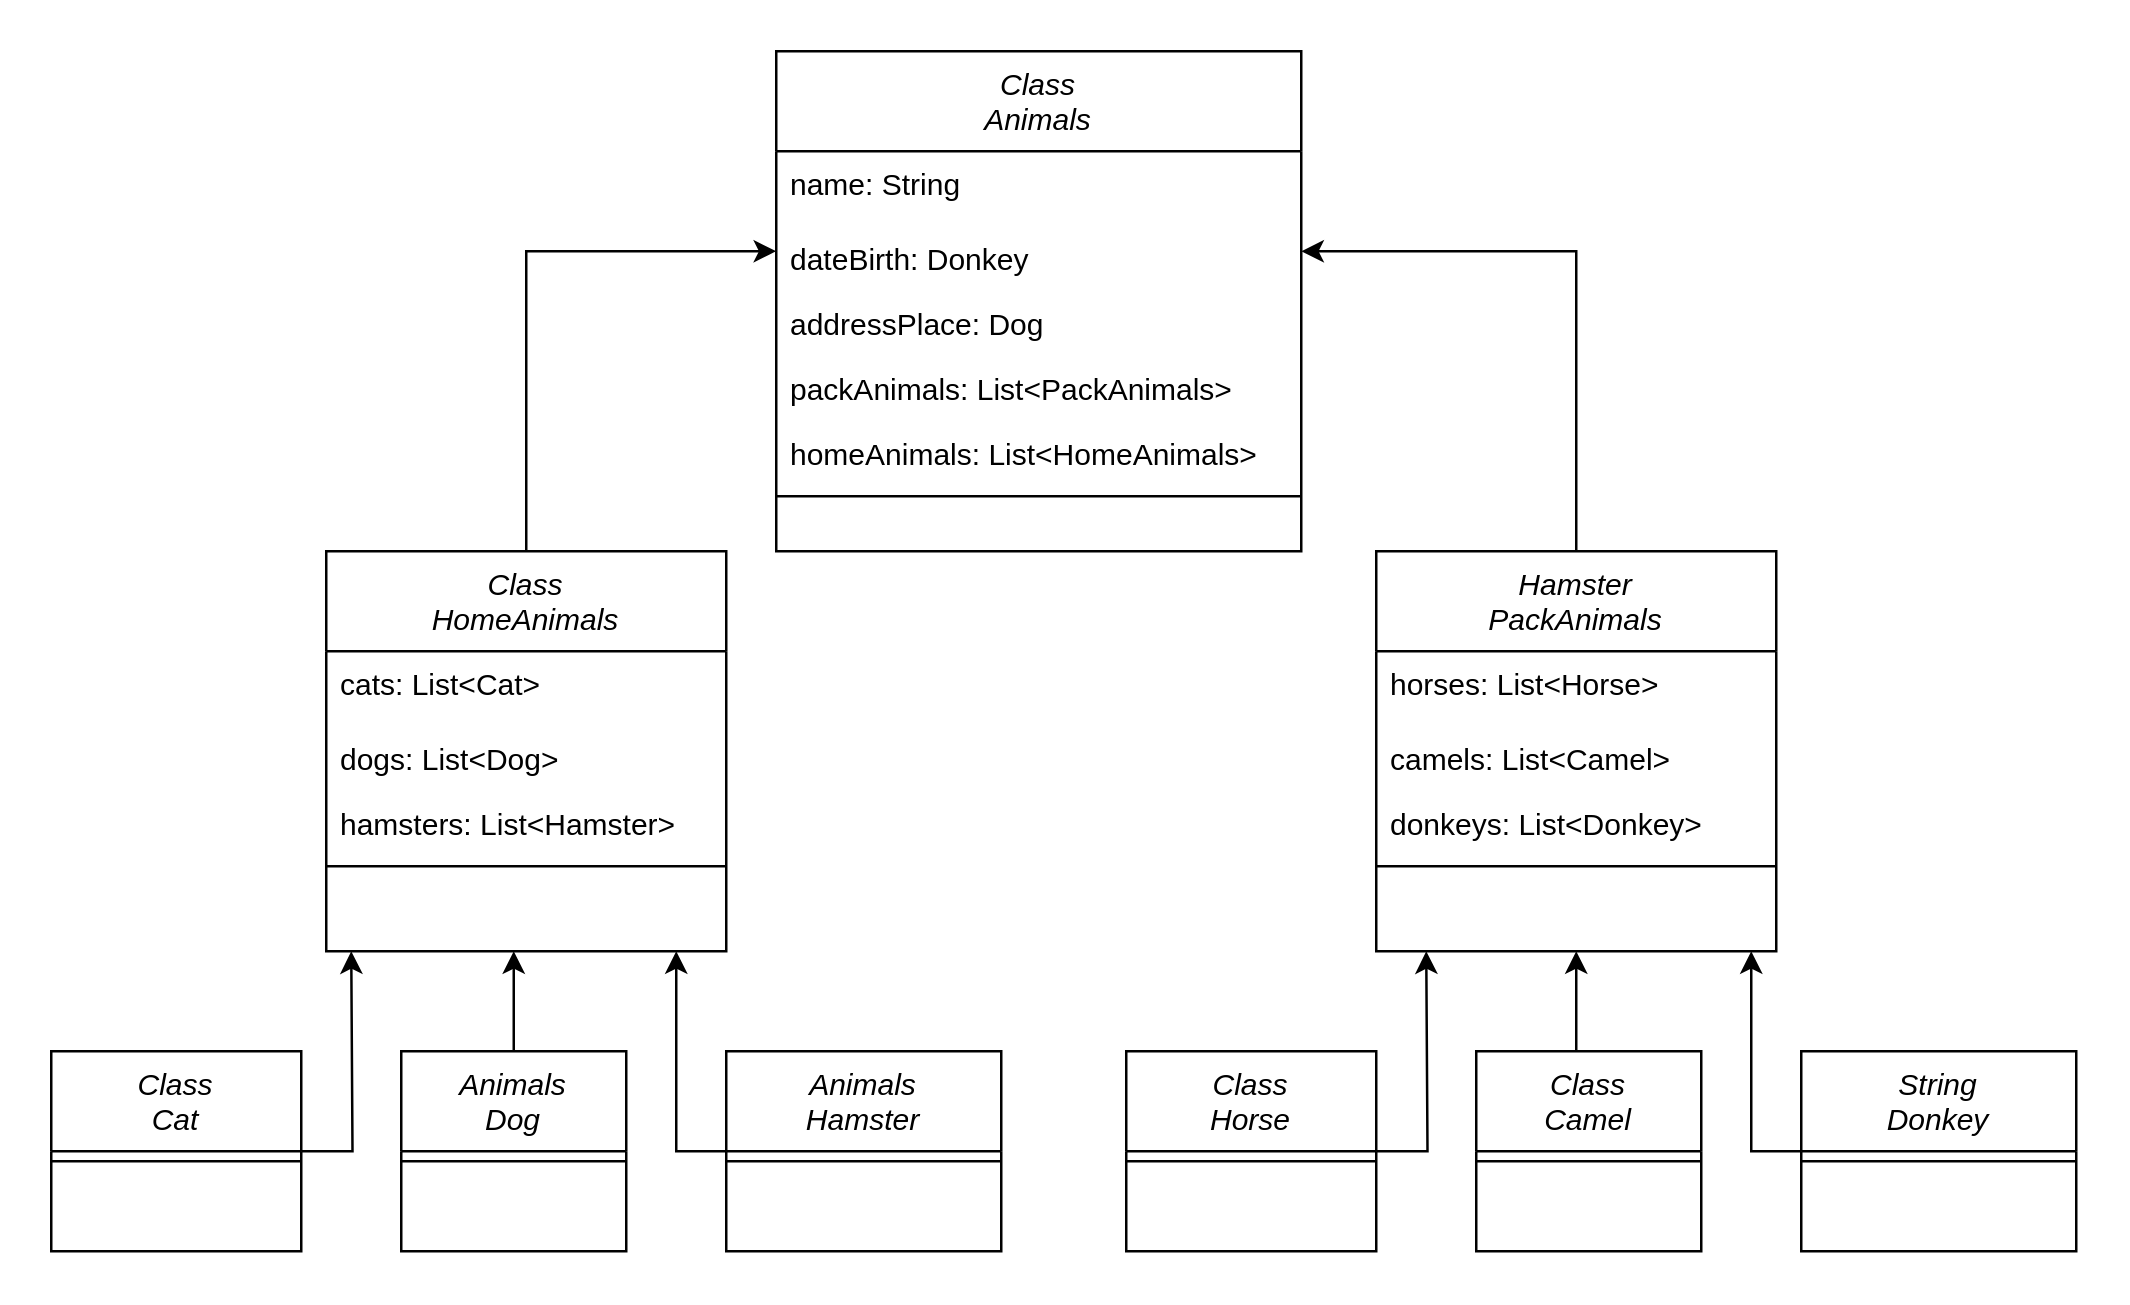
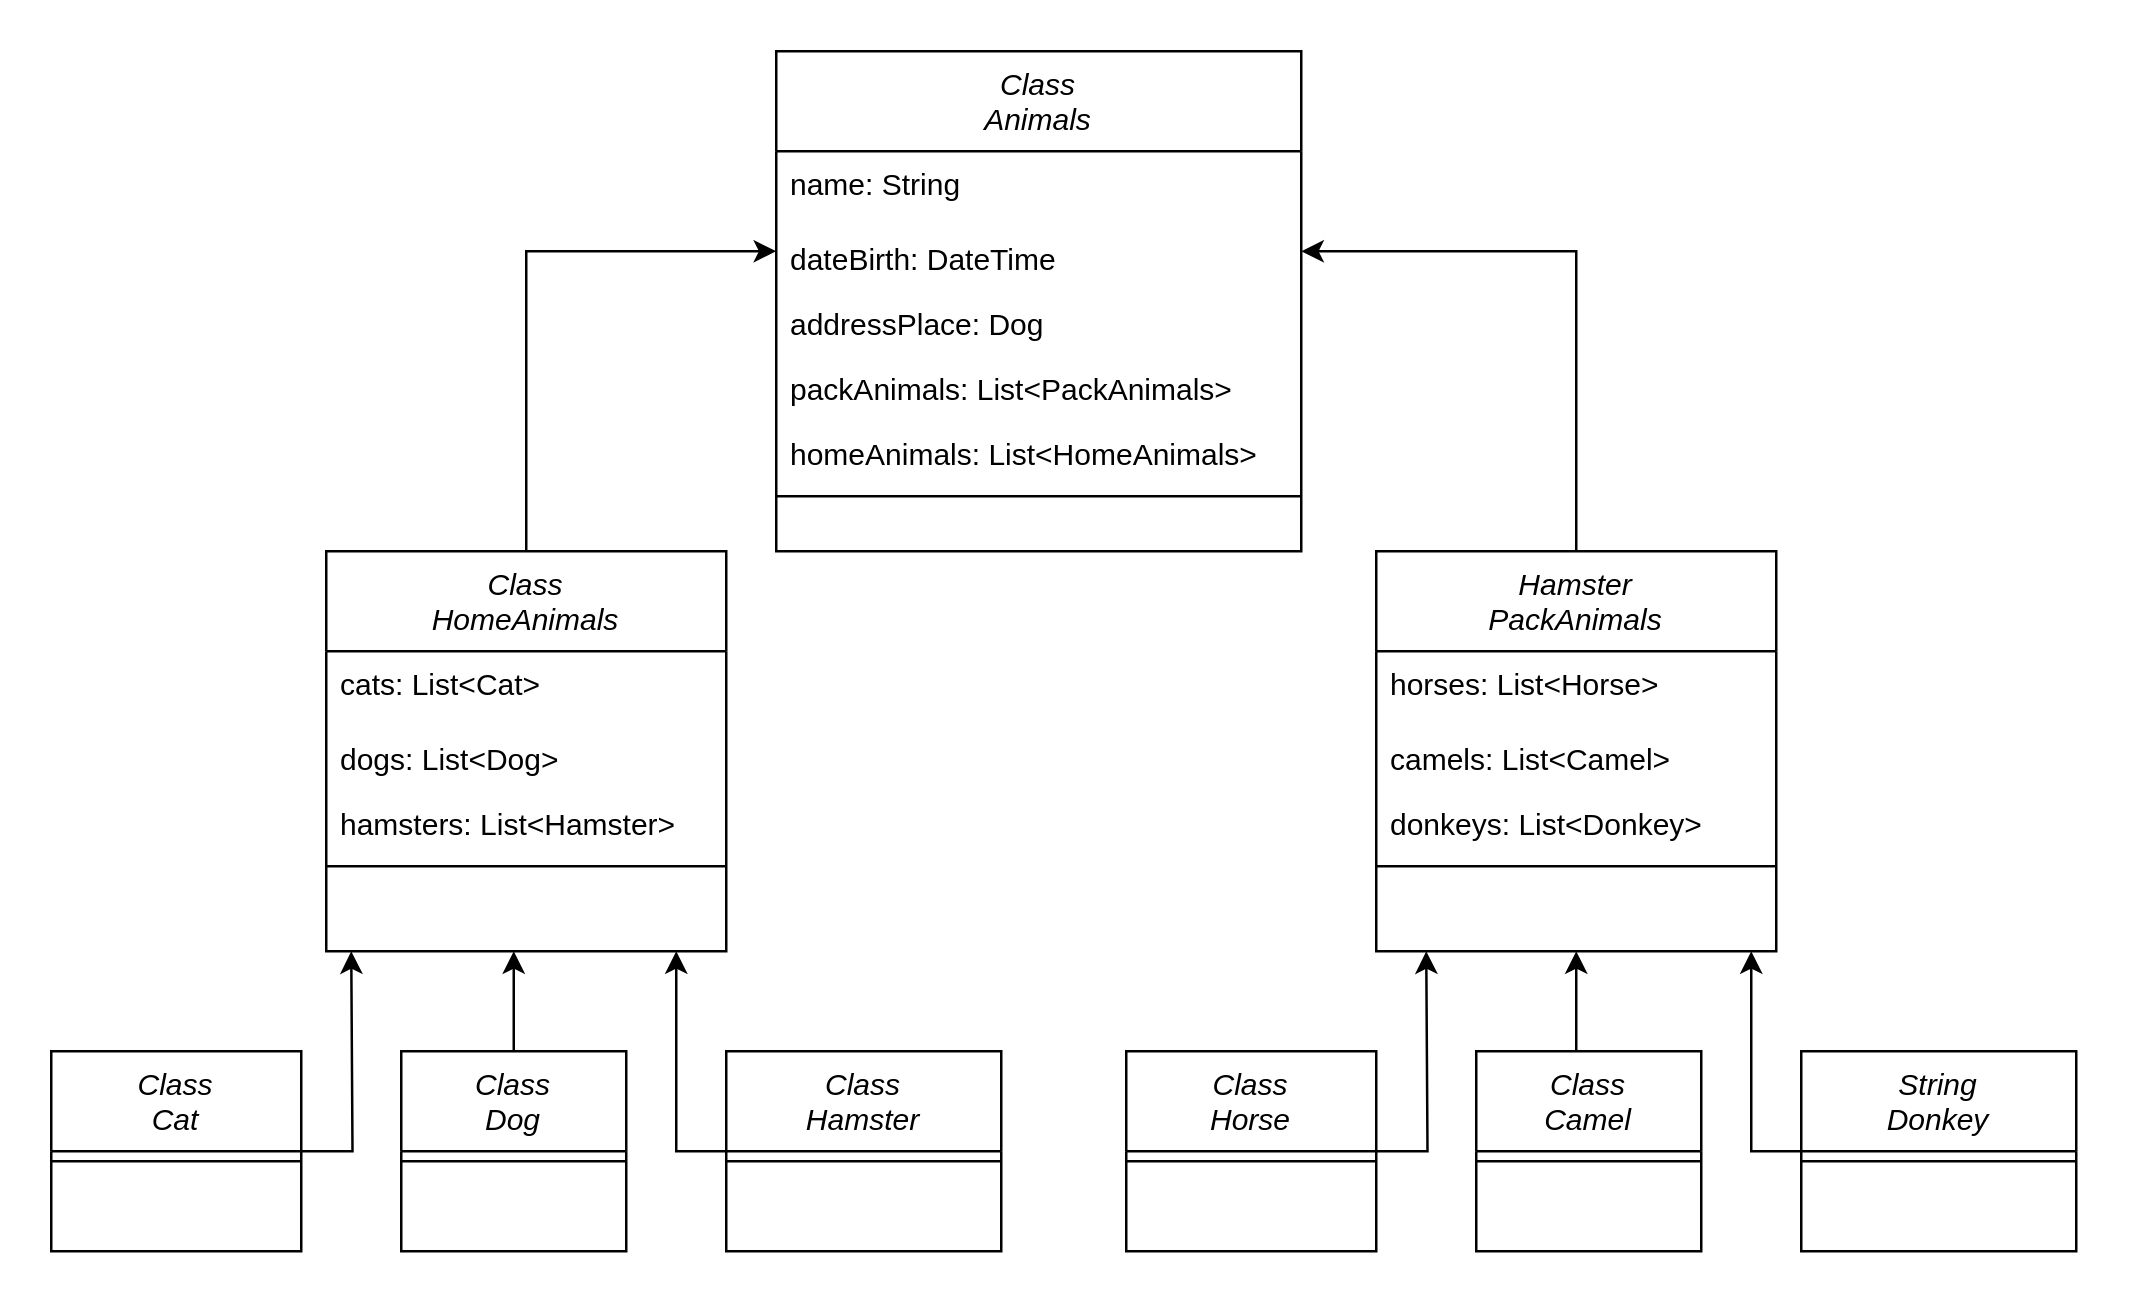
node "dateBirth: Donkey": label "dateBirth: Donkey" -> "dateBirth: DateTime"
node "Animals Dog": label "Animals Dog" -> "Class Dog"
node "Animals Hamster": label "Animals Hamster" -> "Class Hamster"
